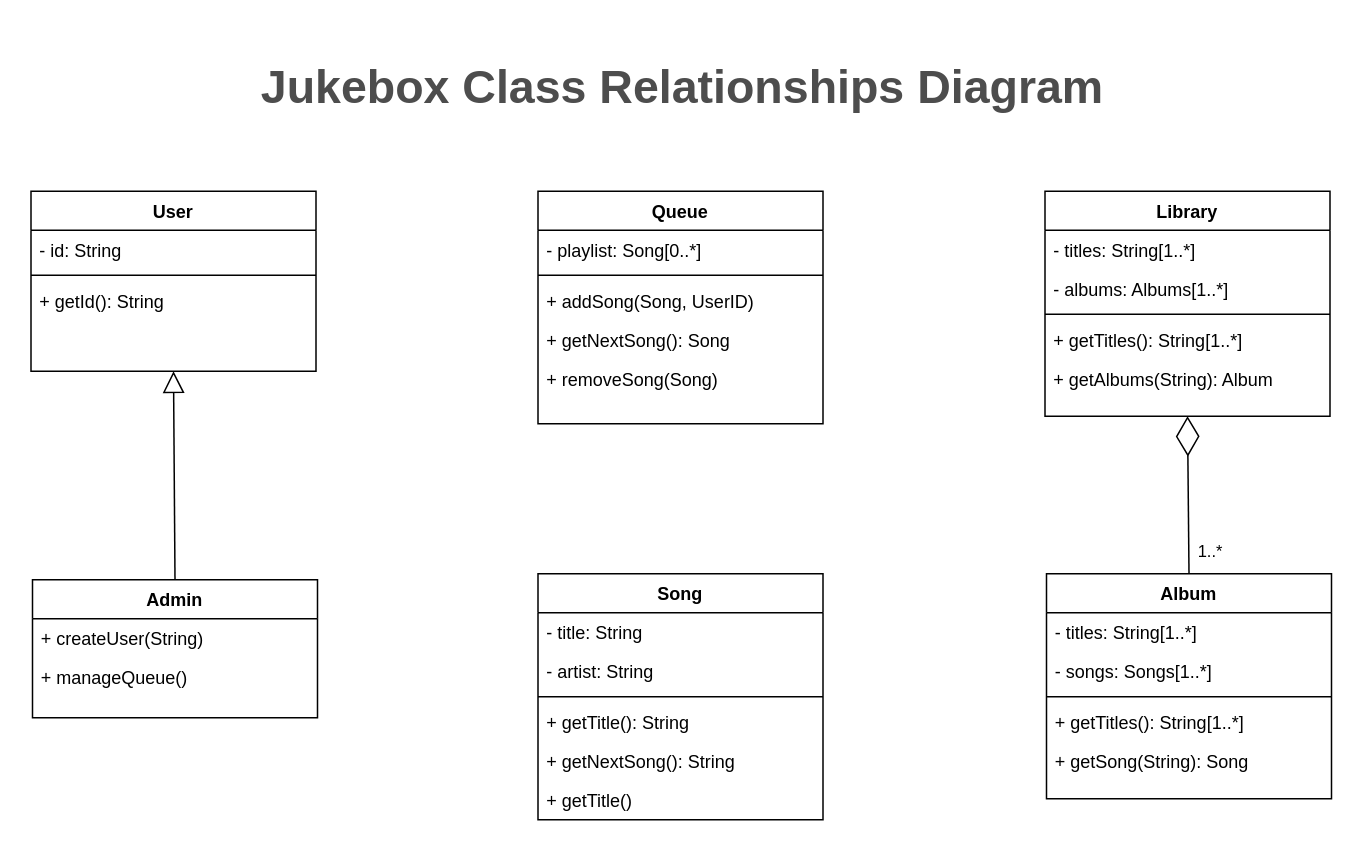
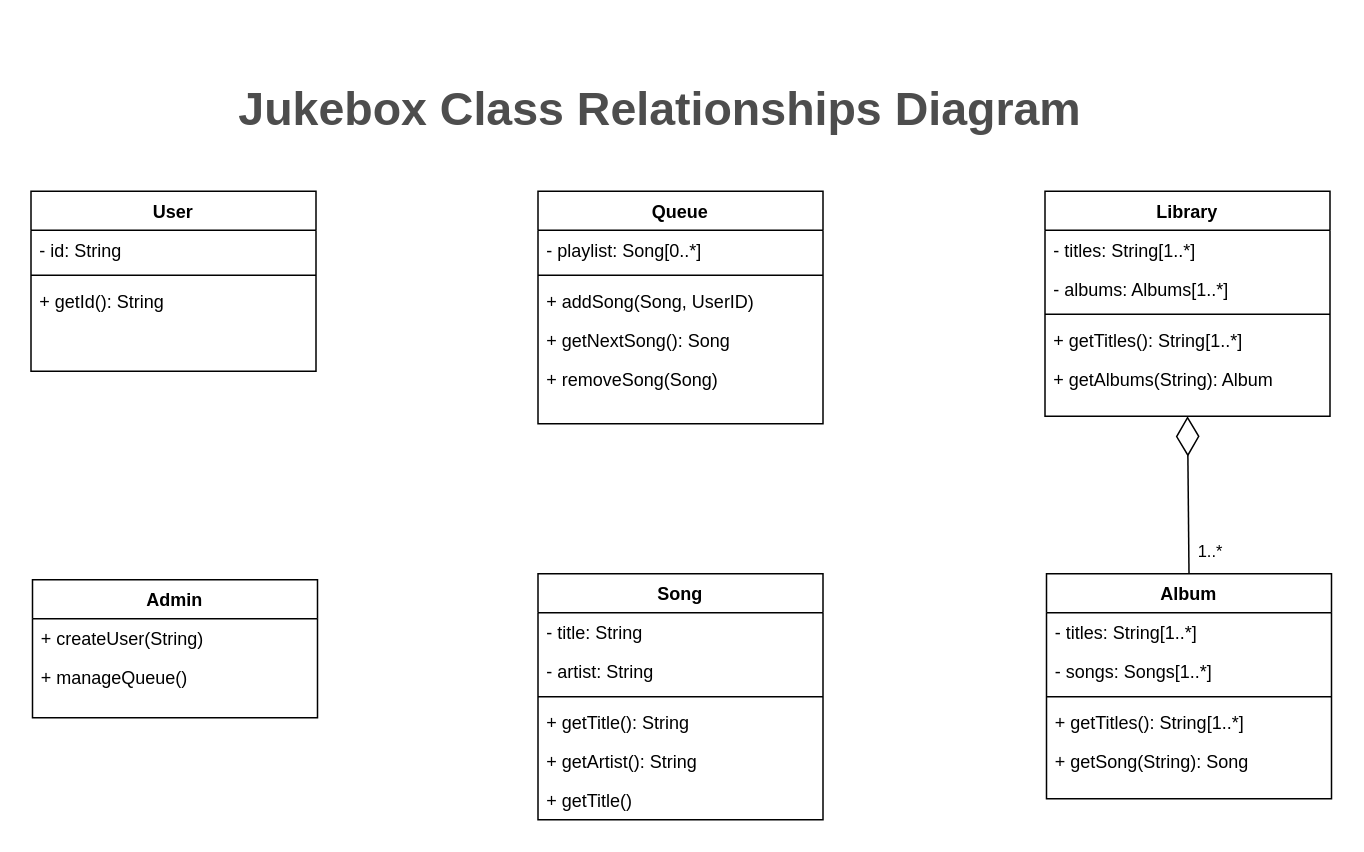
node "Jukebox Class Relationships Diagram": moved (683, 82) -> (660, 104)
edge "Admin" -> "User": removed
node "+ getNextSong(): String": label "+ getNextSong(): String" -> "+ getArtist(): String"
